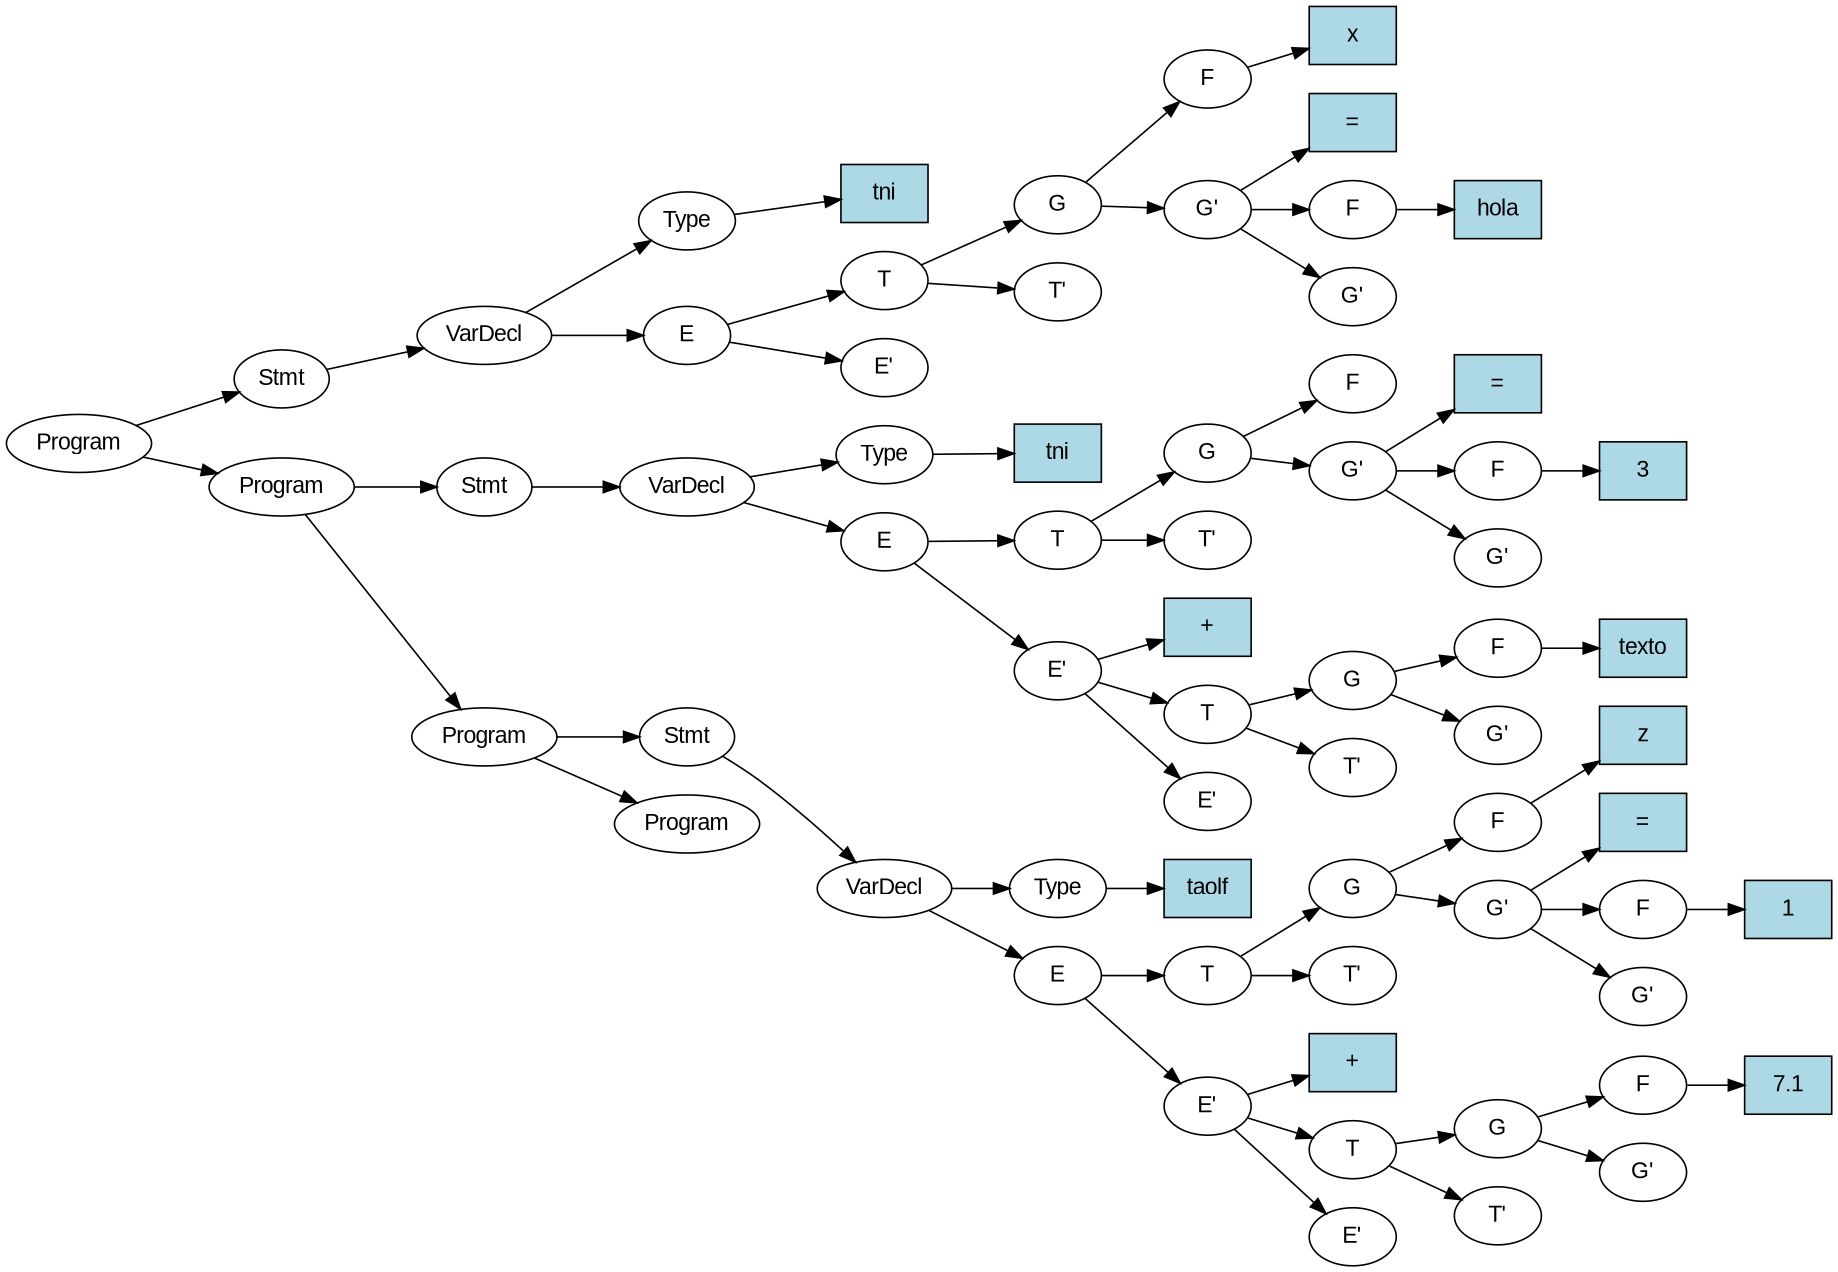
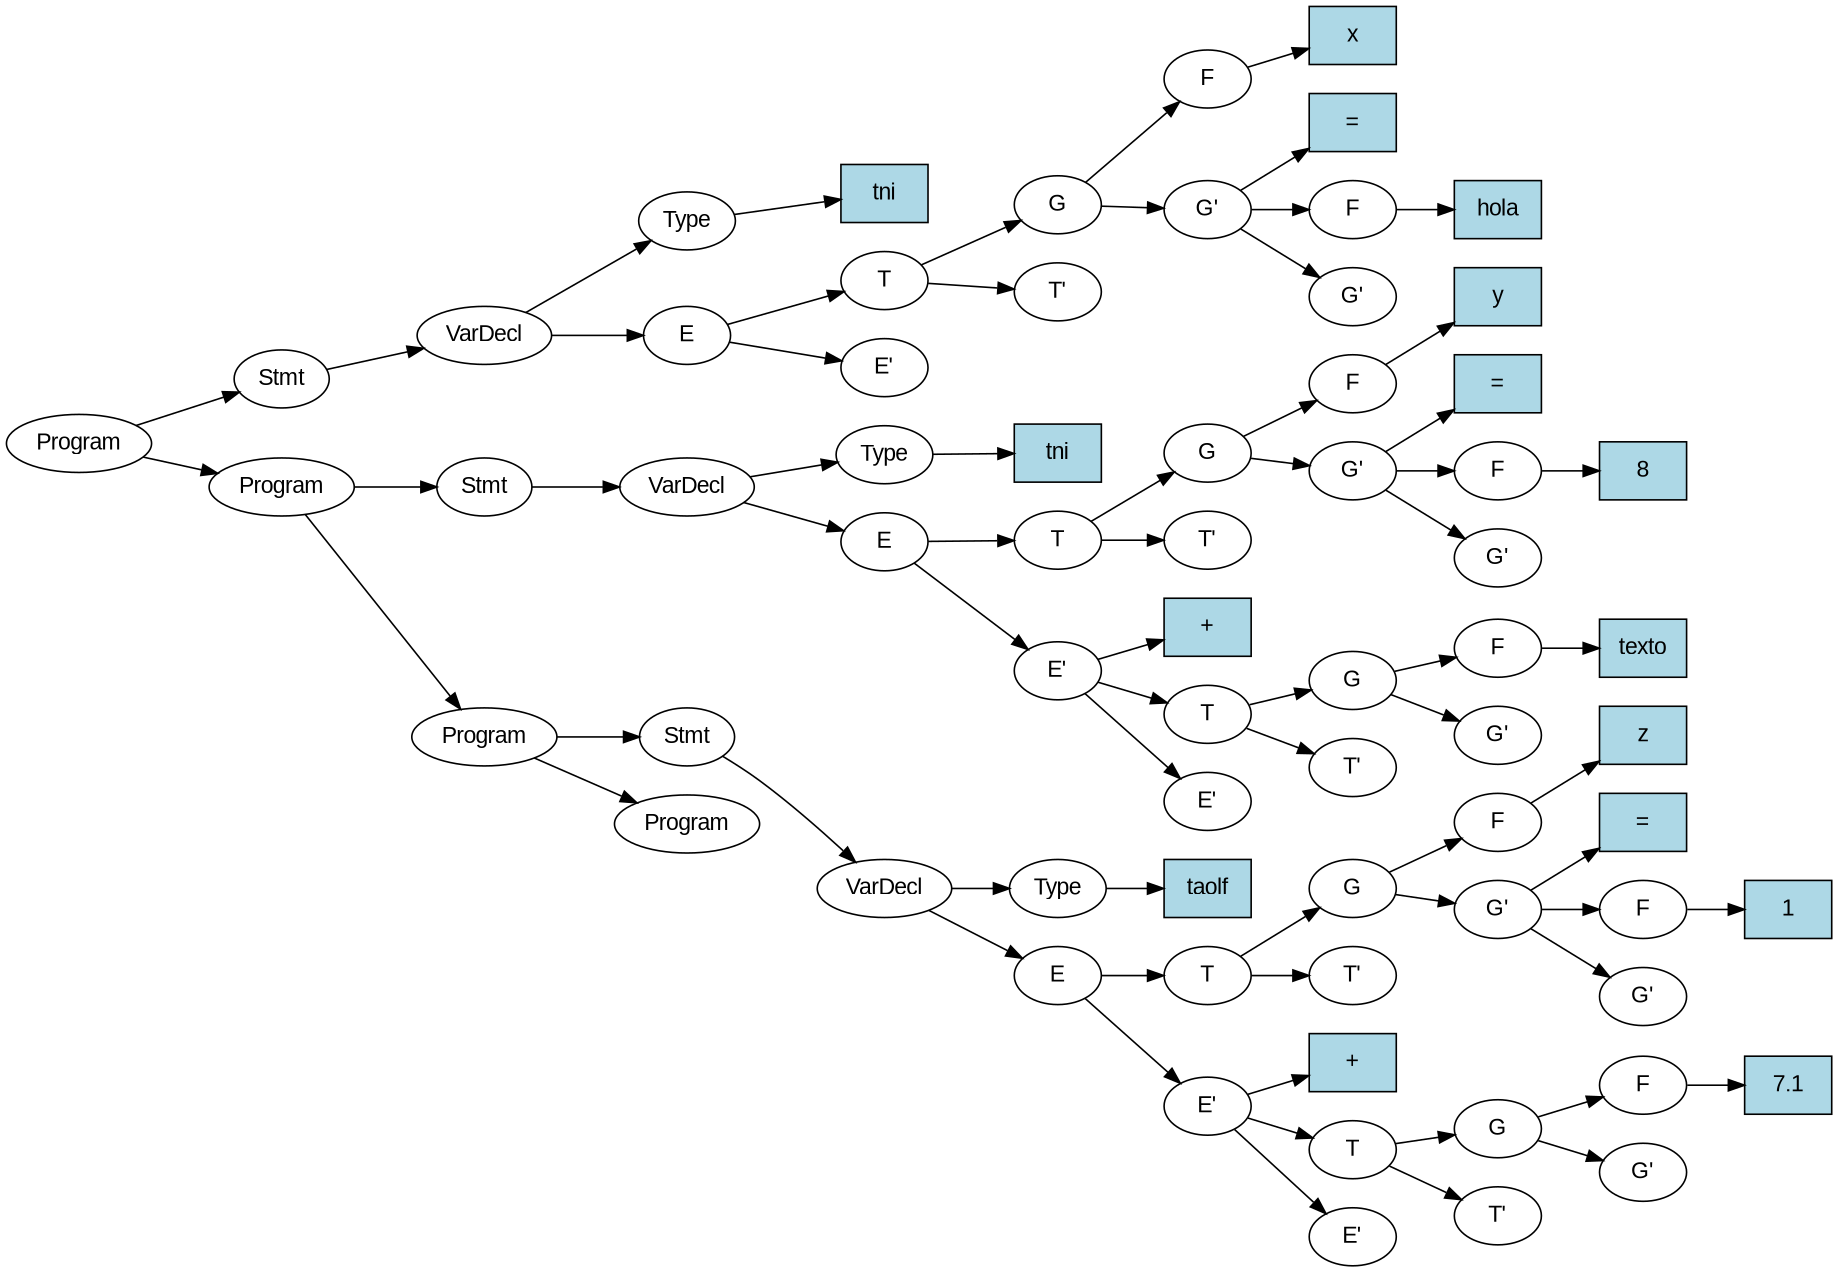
node "y": added
node "3": label "3" -> "8"
